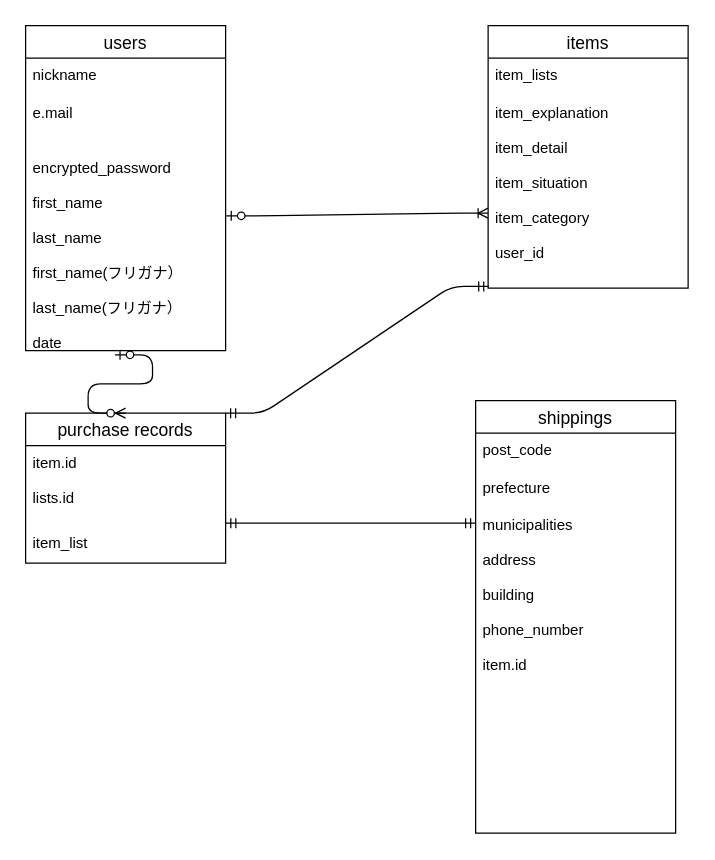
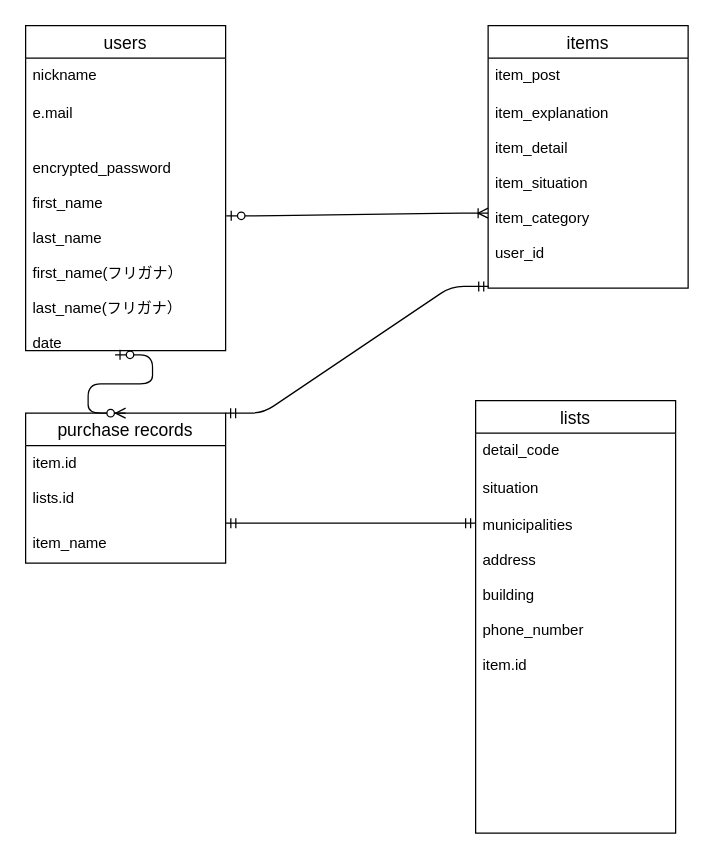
node "item_lists": label "item_lists" -> "item_post"
node "shippings": label "shippings" -> "lists"
node "post_code": label "post_code" -> "detail_code"
node "prefecture": label "prefecture" -> "situation"
node "item_list": label "item_list" -> "item_name"
